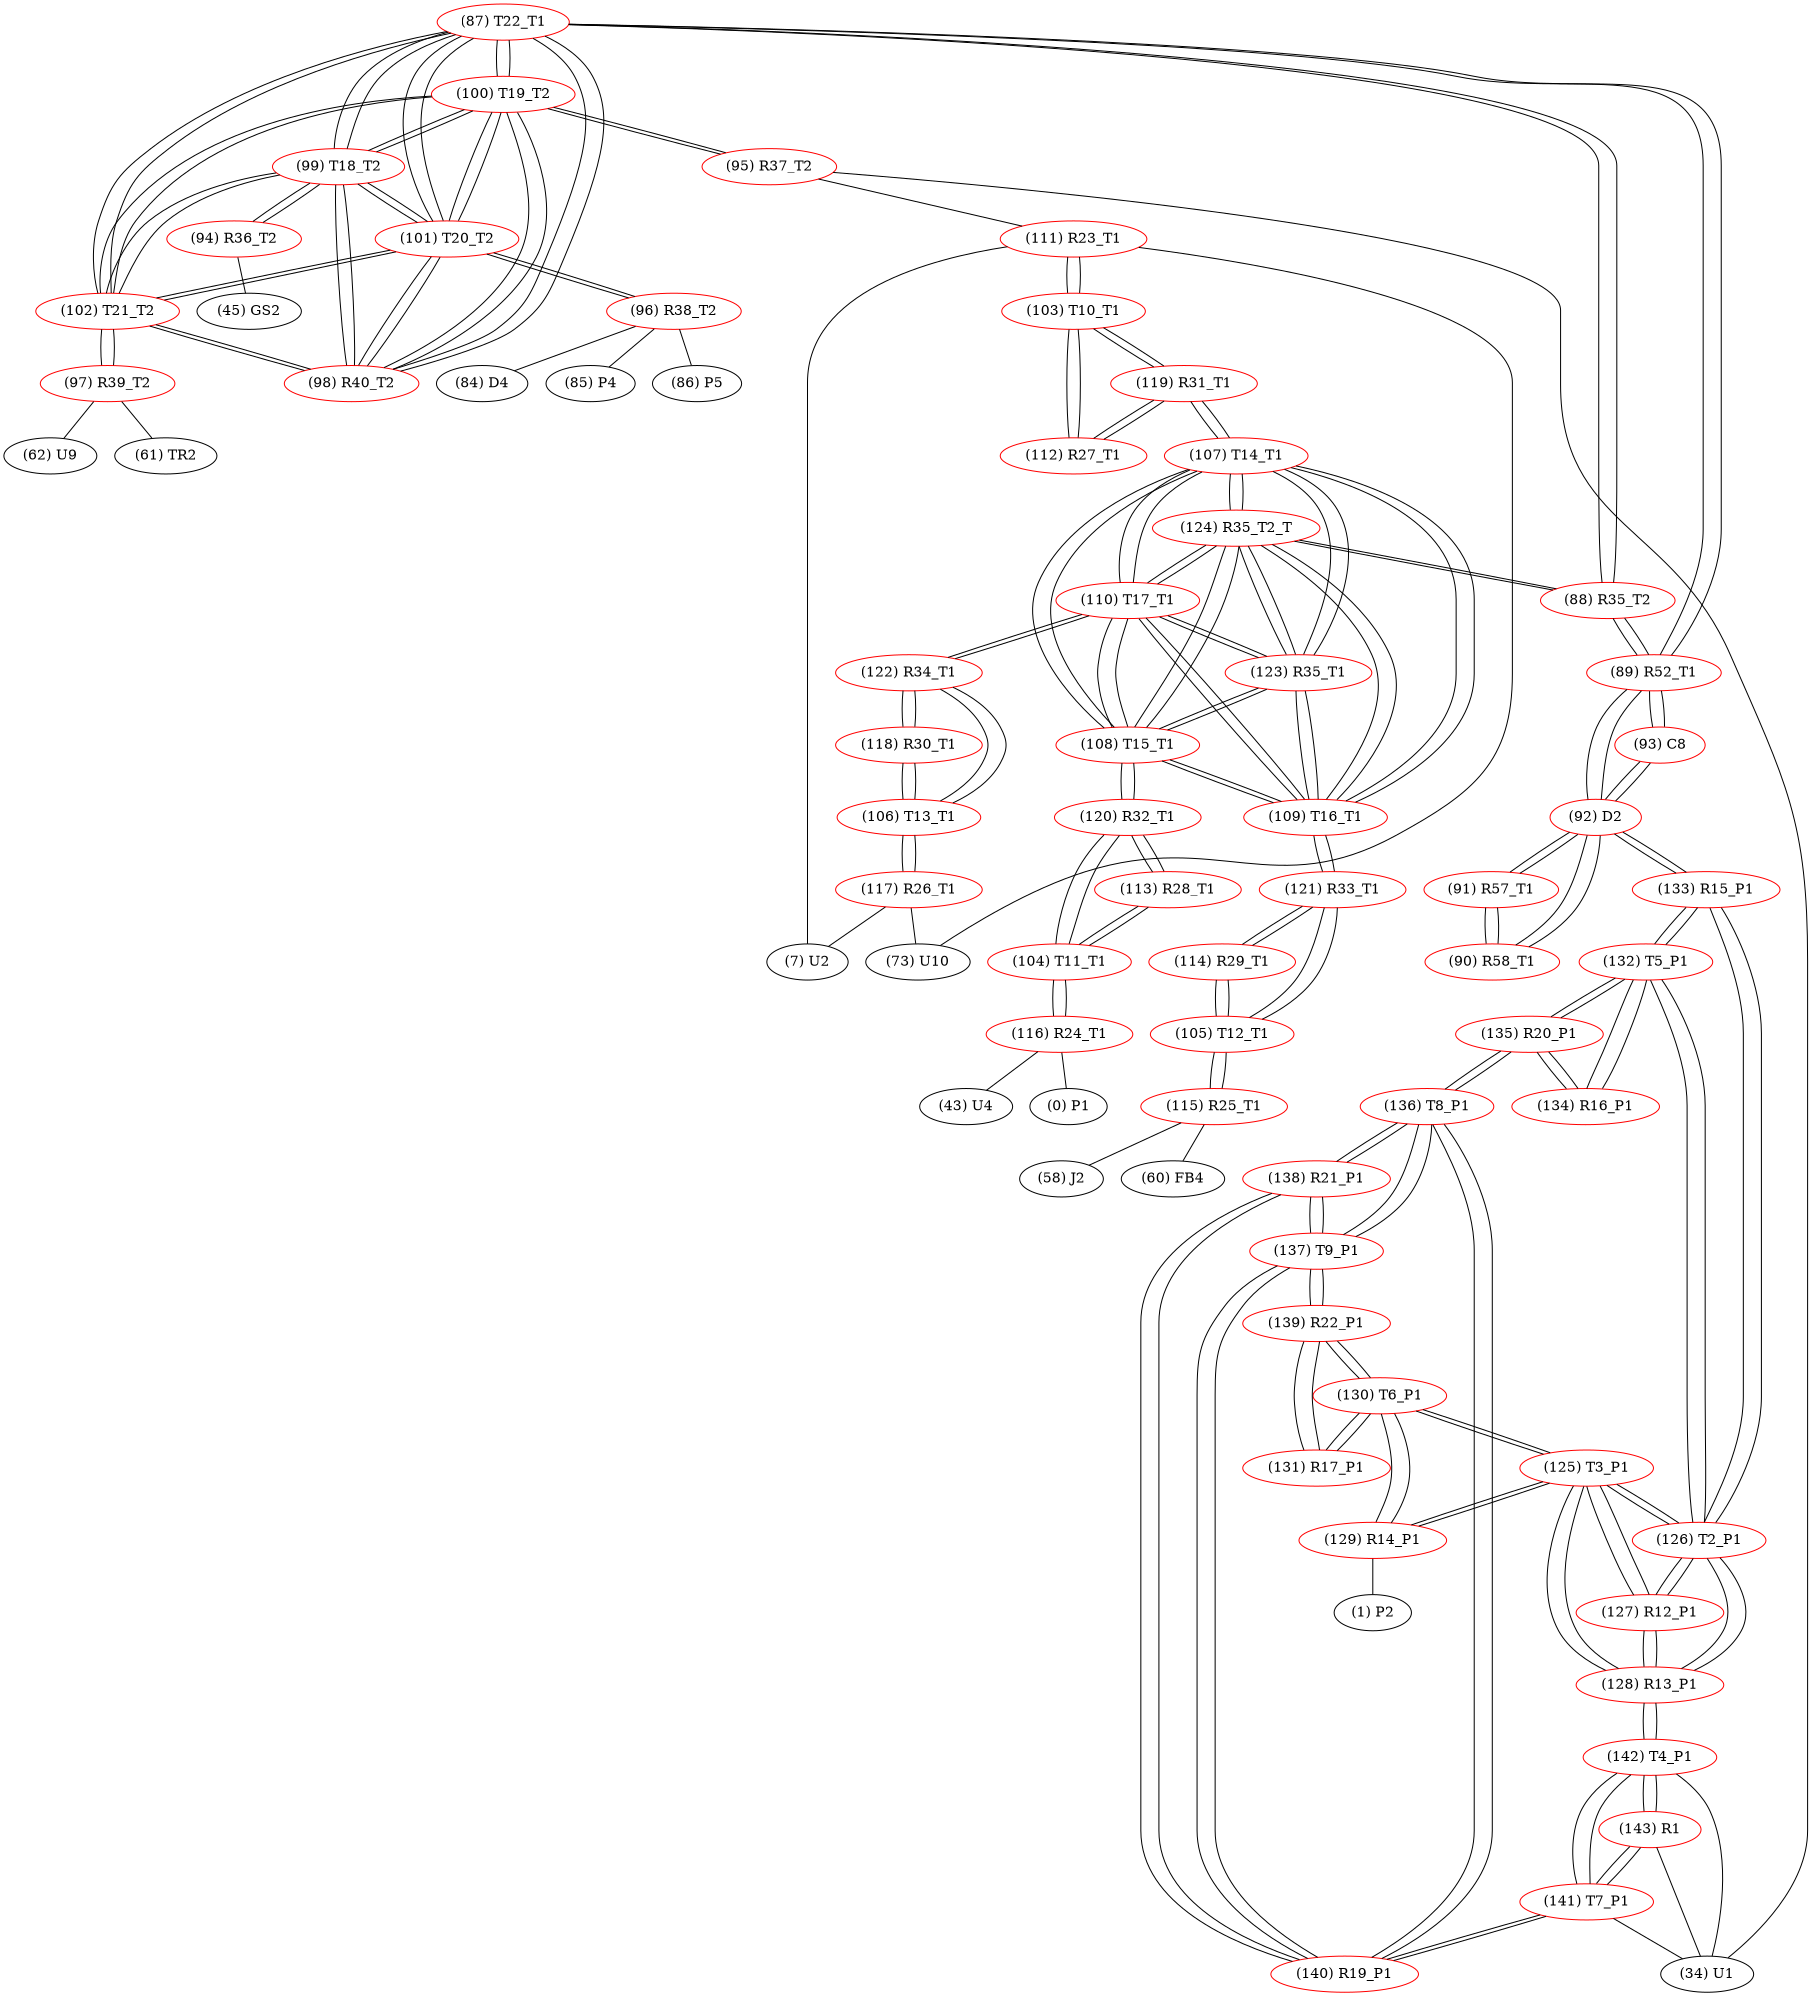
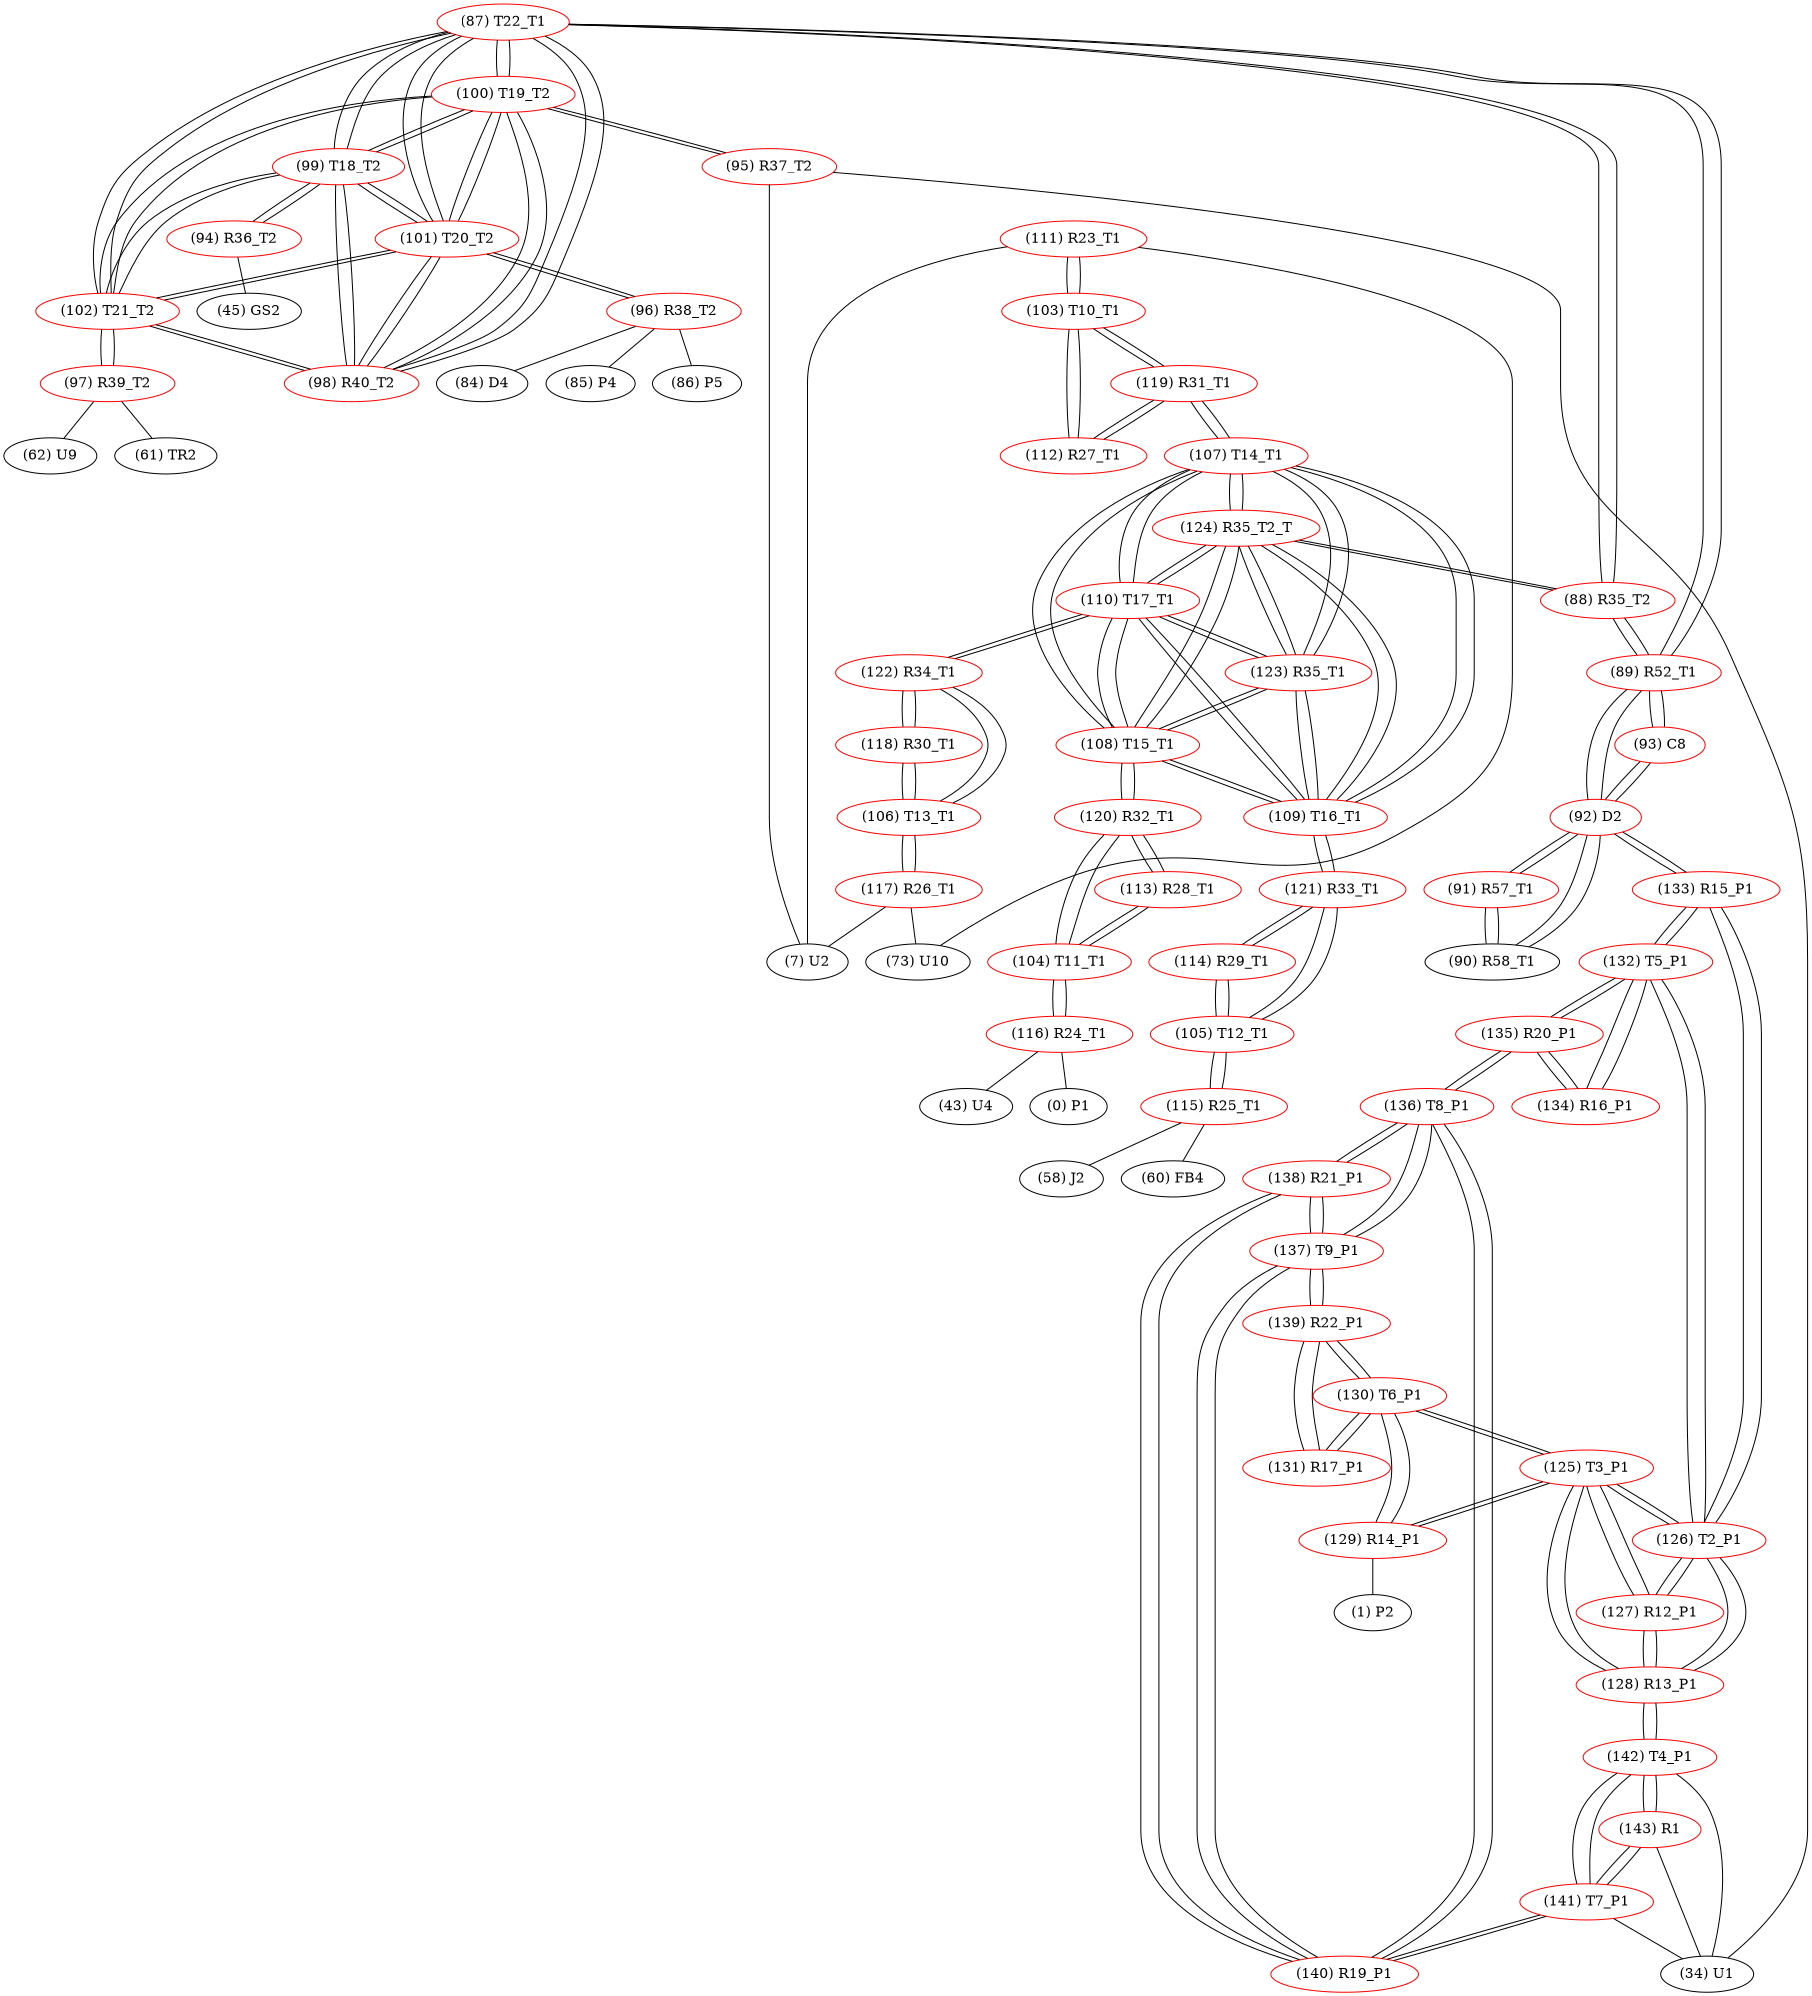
edge "(95) R37_T2" -- "(111) R23_T1": now "(95) R37_T2" -- "(7) U2"
node "(90) R58_T1": color red -> black
